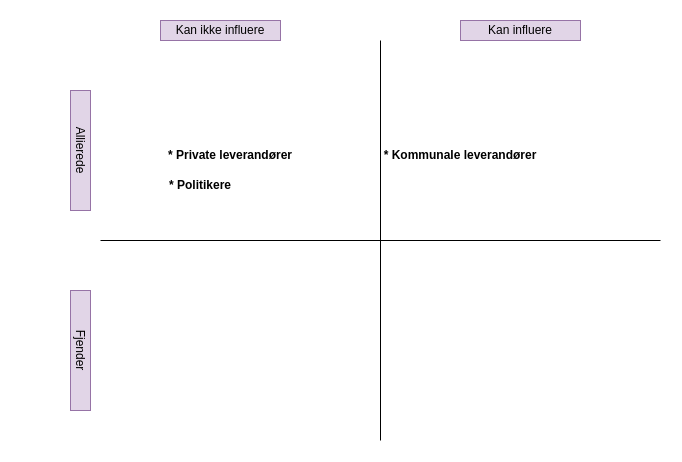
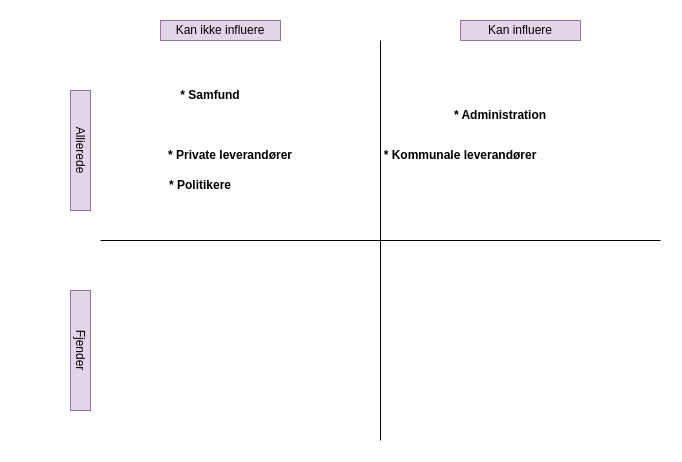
node "* Samfund": added
node "* Administration": added
